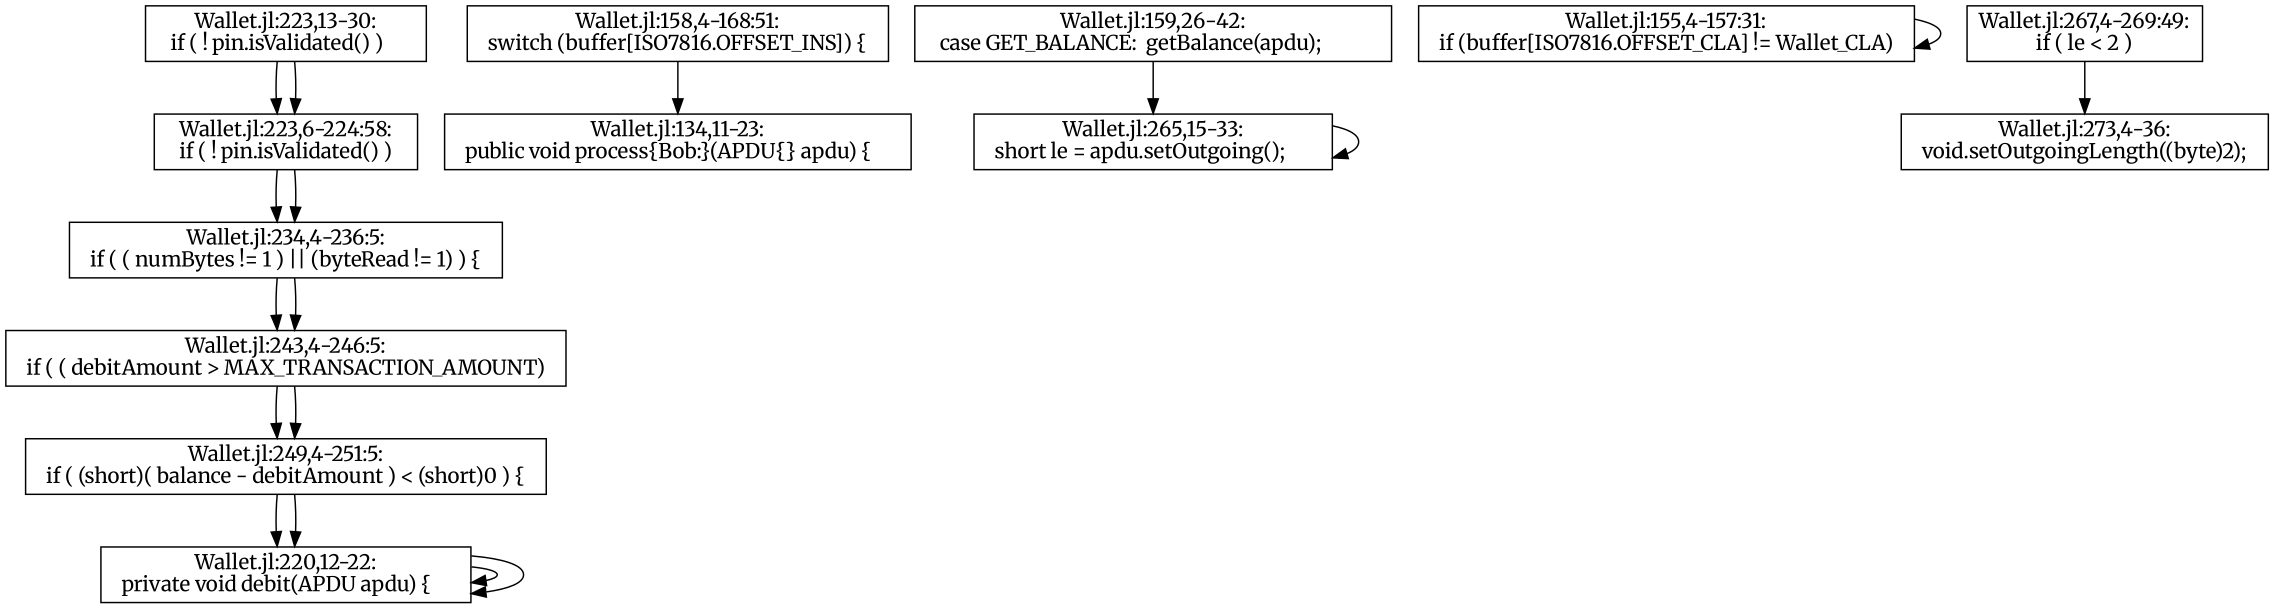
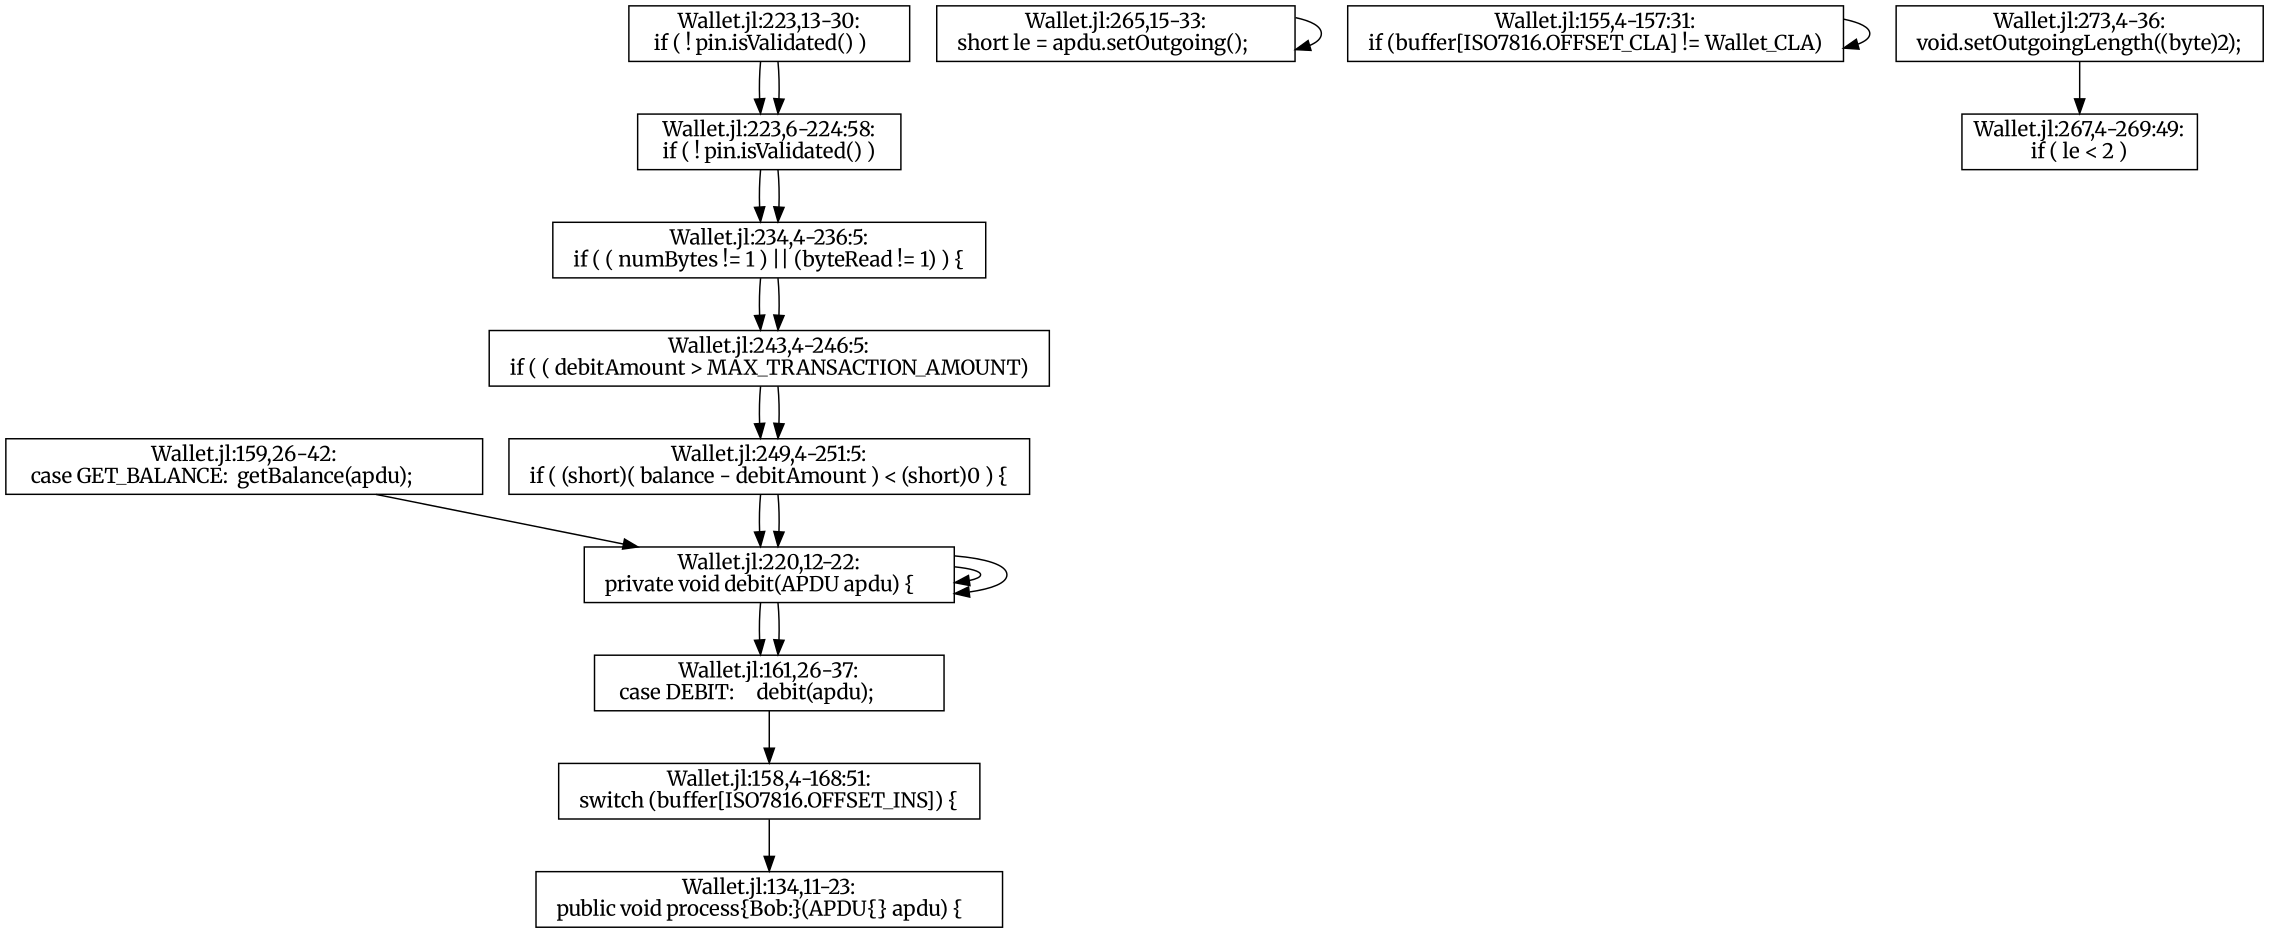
edge "Wallet.jl:159,26-42: case GET_BALANCE:  getBalance(apdu);" -> "Wallet.jl:265,15-33: short le = apdu.setOutgoing();": now "Wallet.jl:159,26-42: case GET_BALANCE:  getBalance(apdu);" -> "Wallet.jl:220,12-22: private void debit(APDU apdu) {"
edge "Wallet.jl:267,4-269:49: if ( le < 2 )" -> "Wallet.jl:273,4-36: void.setOutgoingLength((byte)2);": reversed
node "Wallet.jl:161,26-37: case DEBIT:     debit(apdu);": added
